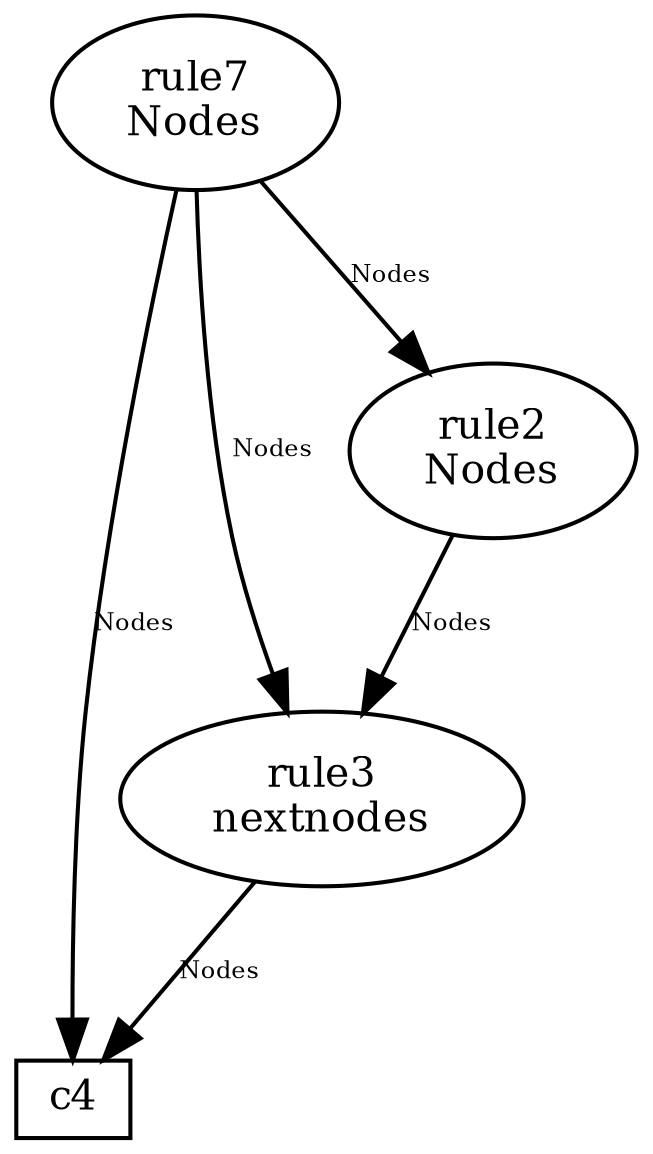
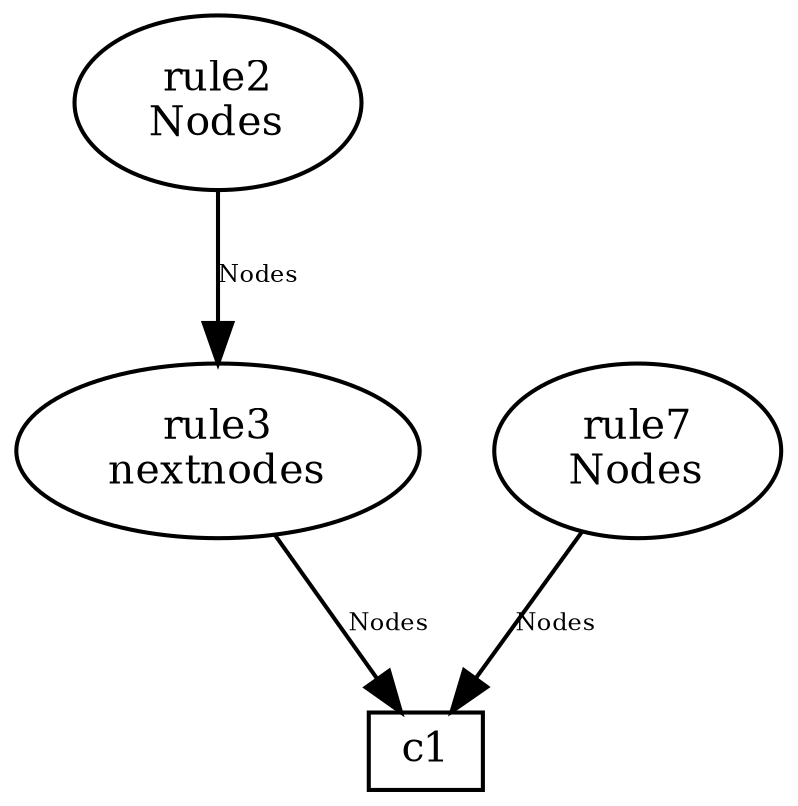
edge "rule7 Nodes" -> "rule2 Nodes": removed, label "Nodes"
edge "rule7 Nodes" -> "rule3 nextnodes": removed, label "Nodes"
node "c4": label "c4" -> "c1"
